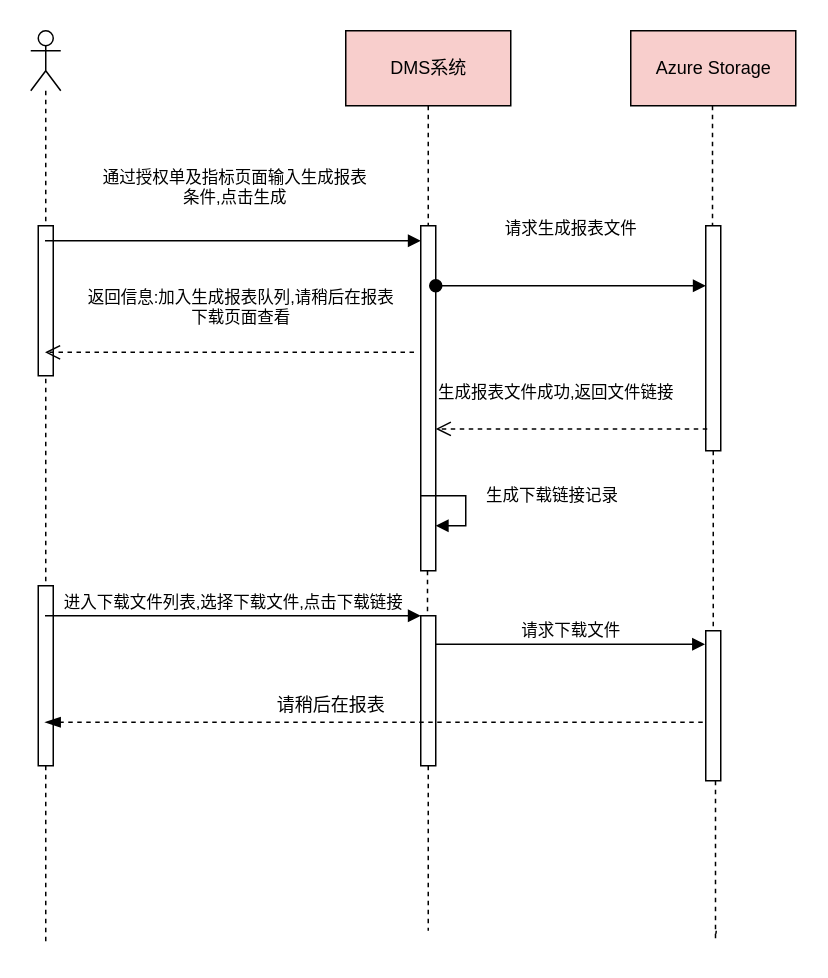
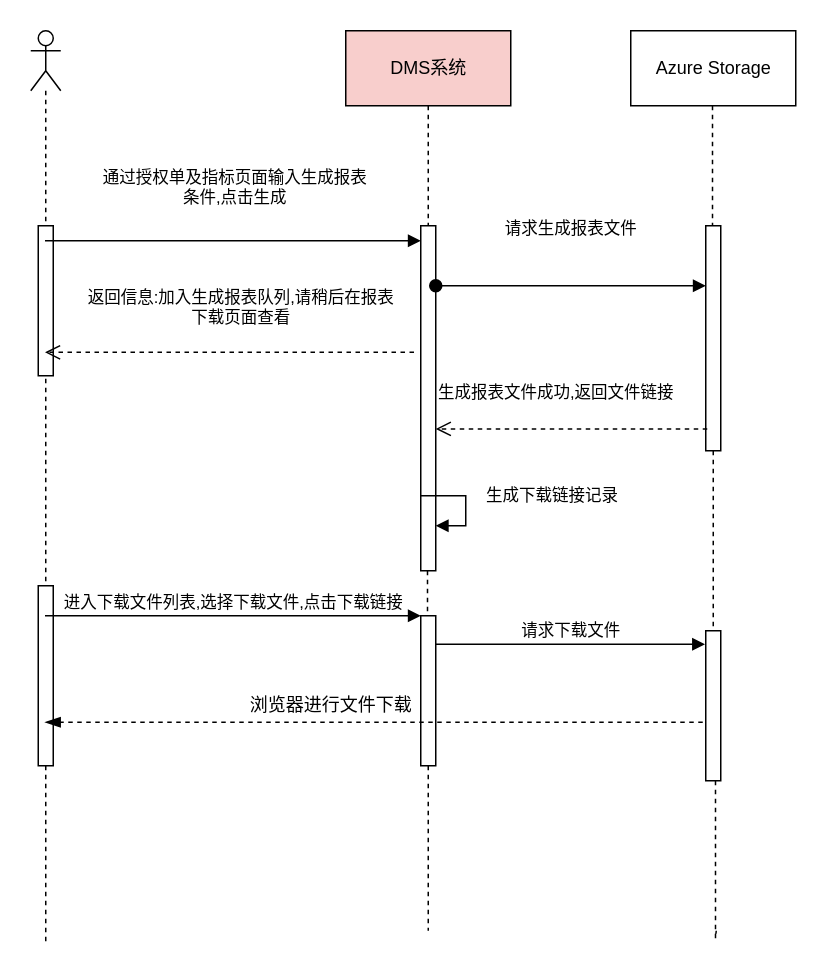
node "Azure Storage": fillcolor #f8cecc -> #ffffff
node "请稍后在报表": label "请稍后在报表" -> "浏览器进行文件下载"
